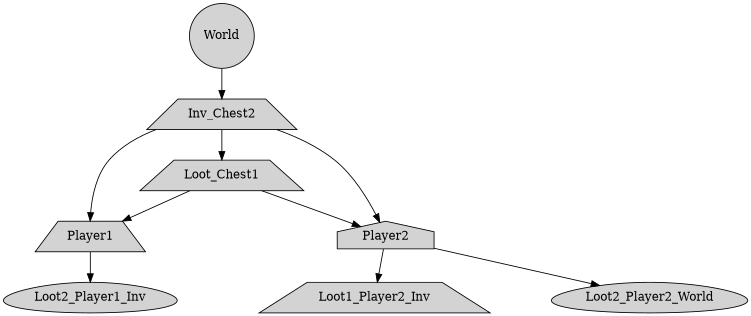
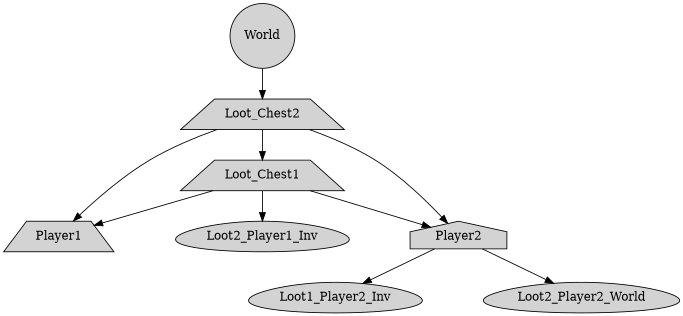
node "Inv_Chest2": label "Inv_Chest2" -> "Loot_Chest2"
edge "Player1" -> "Loot2_Player1_Inv": now "Loot_Chest1" -> "Loot2_Player1_Inv"
node "Loot1_Player2_Inv": shape trapezium -> egg
